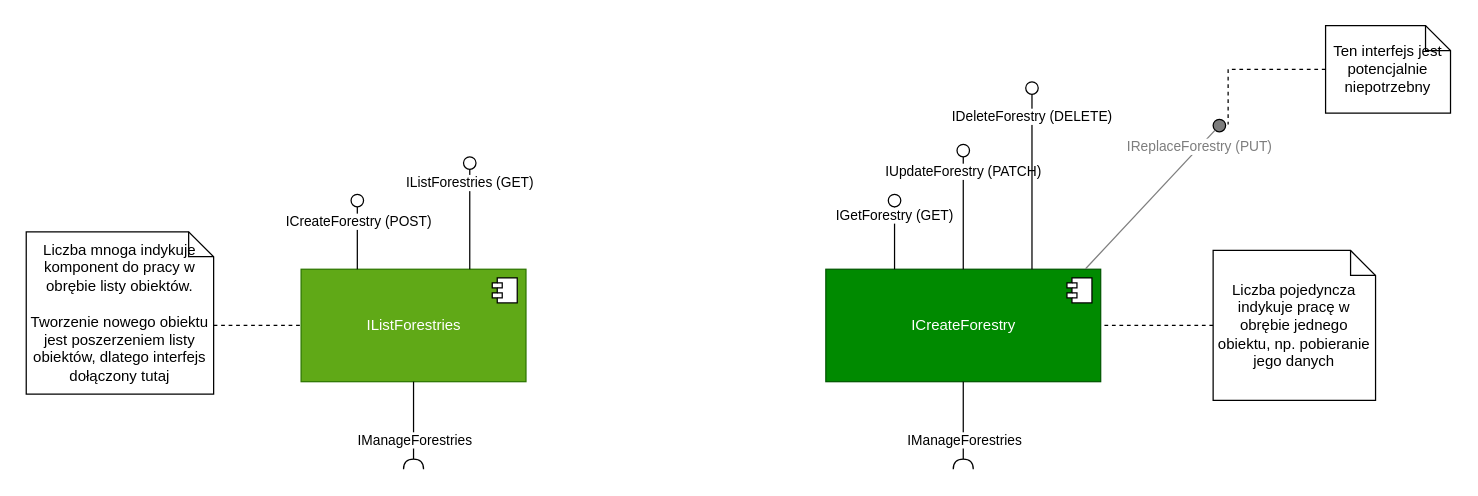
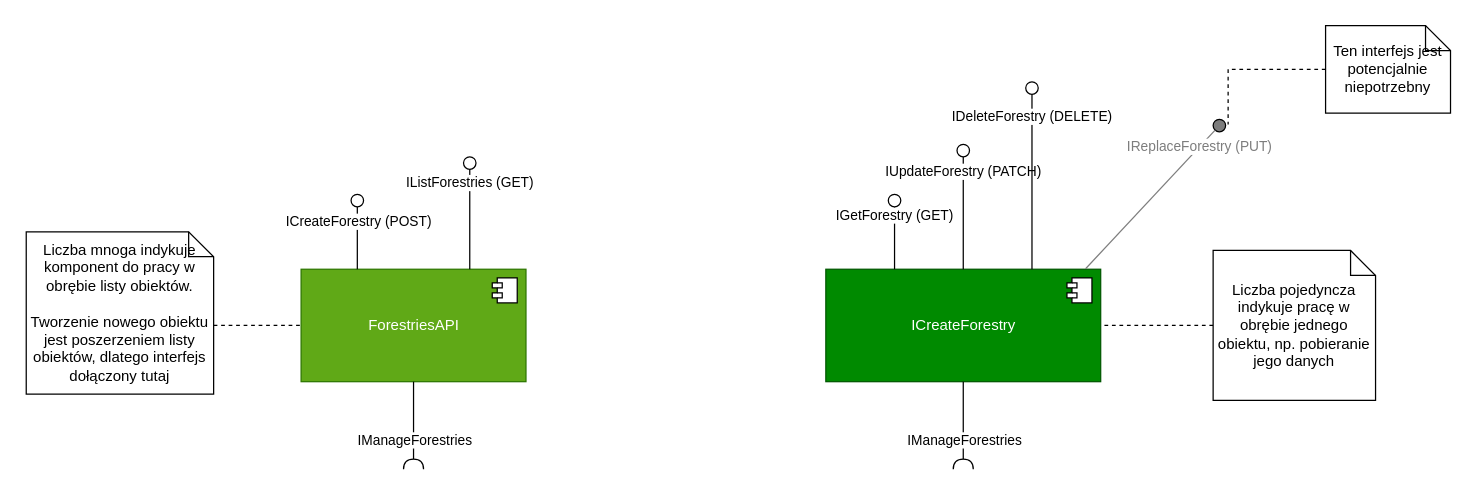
node "IListForestries": label "IListForestries" -> "ForestriesAPI"
